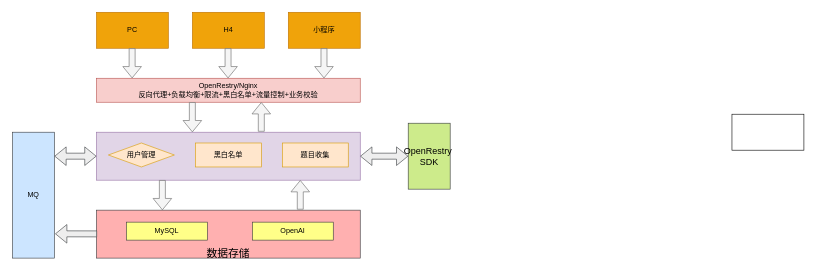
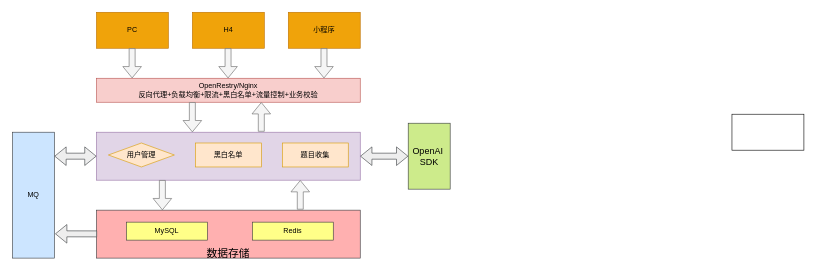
node "OpenRestry SDK": label "OpenRestry SDK" -> "OpenAI SDK"
node "OpenAI": label "OpenAI" -> "Redis"
